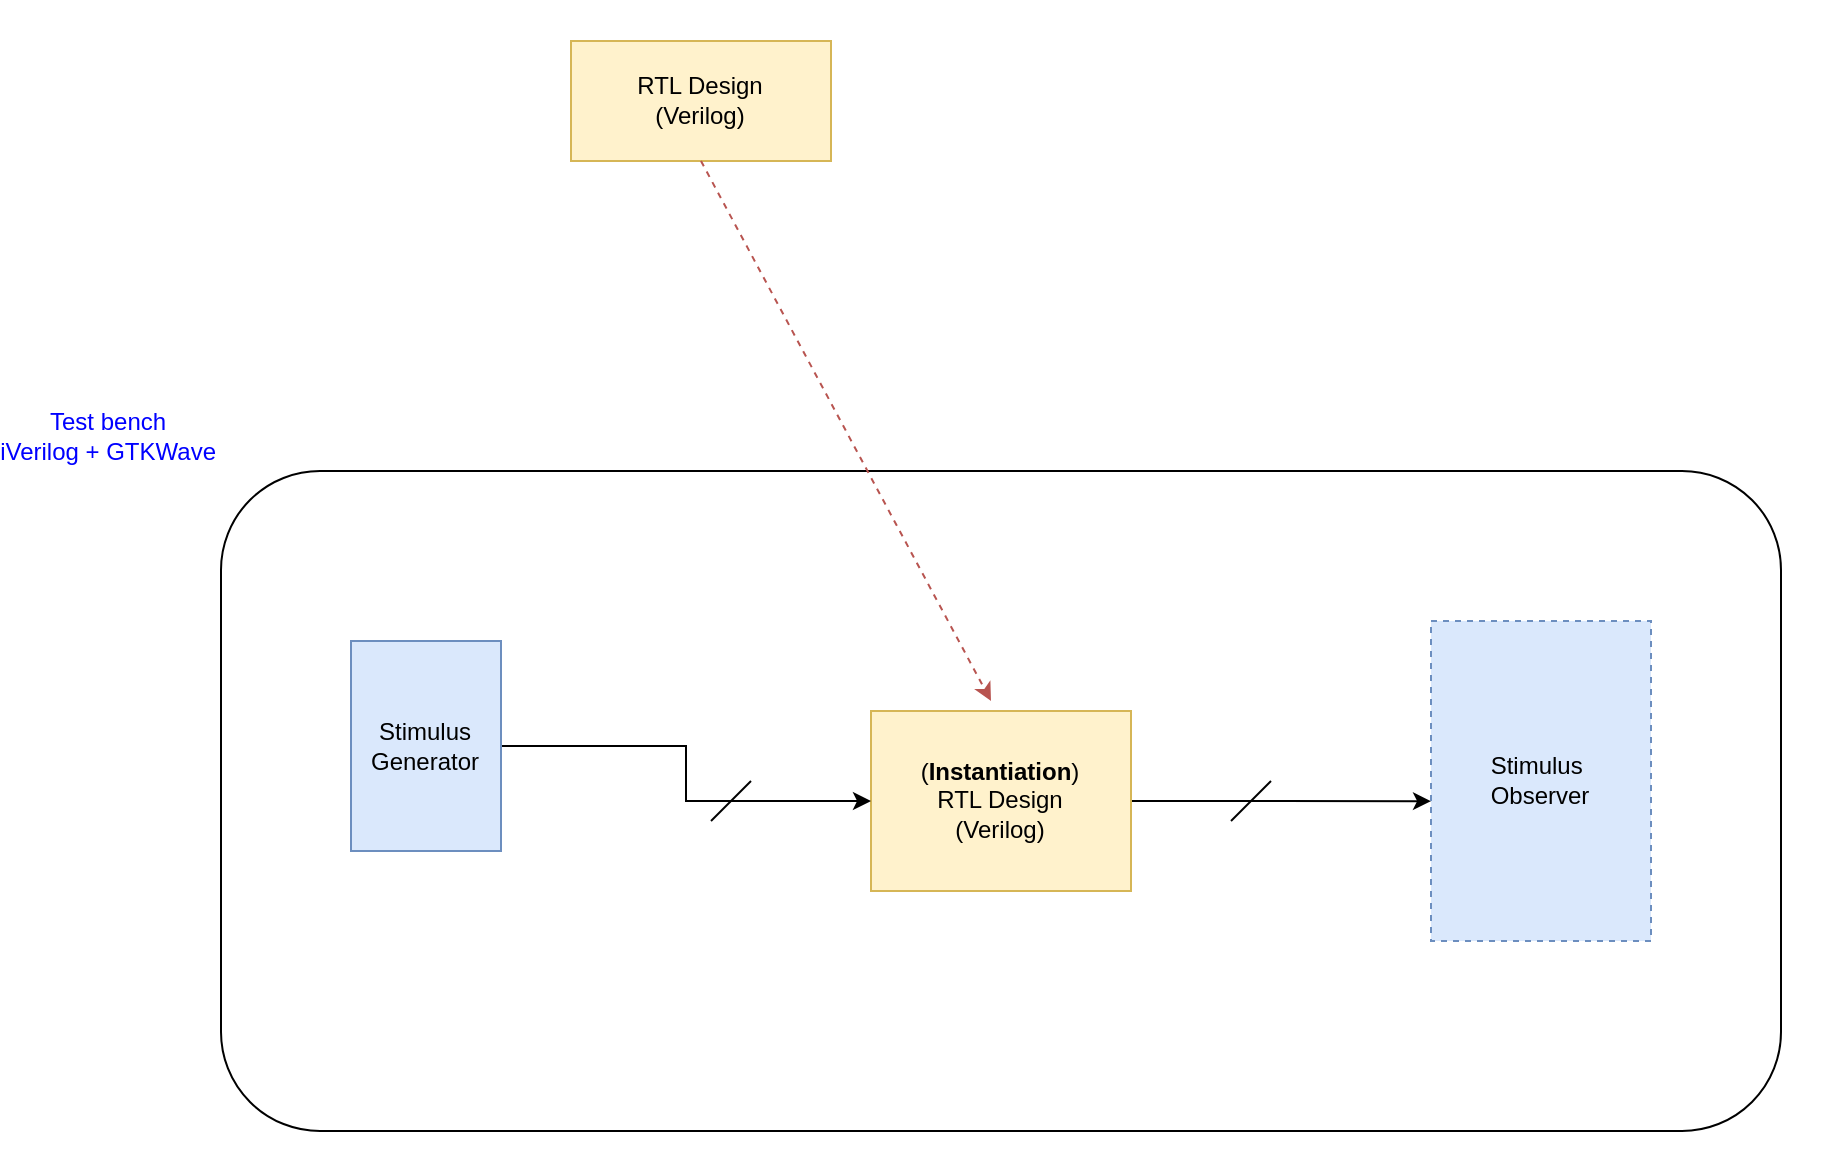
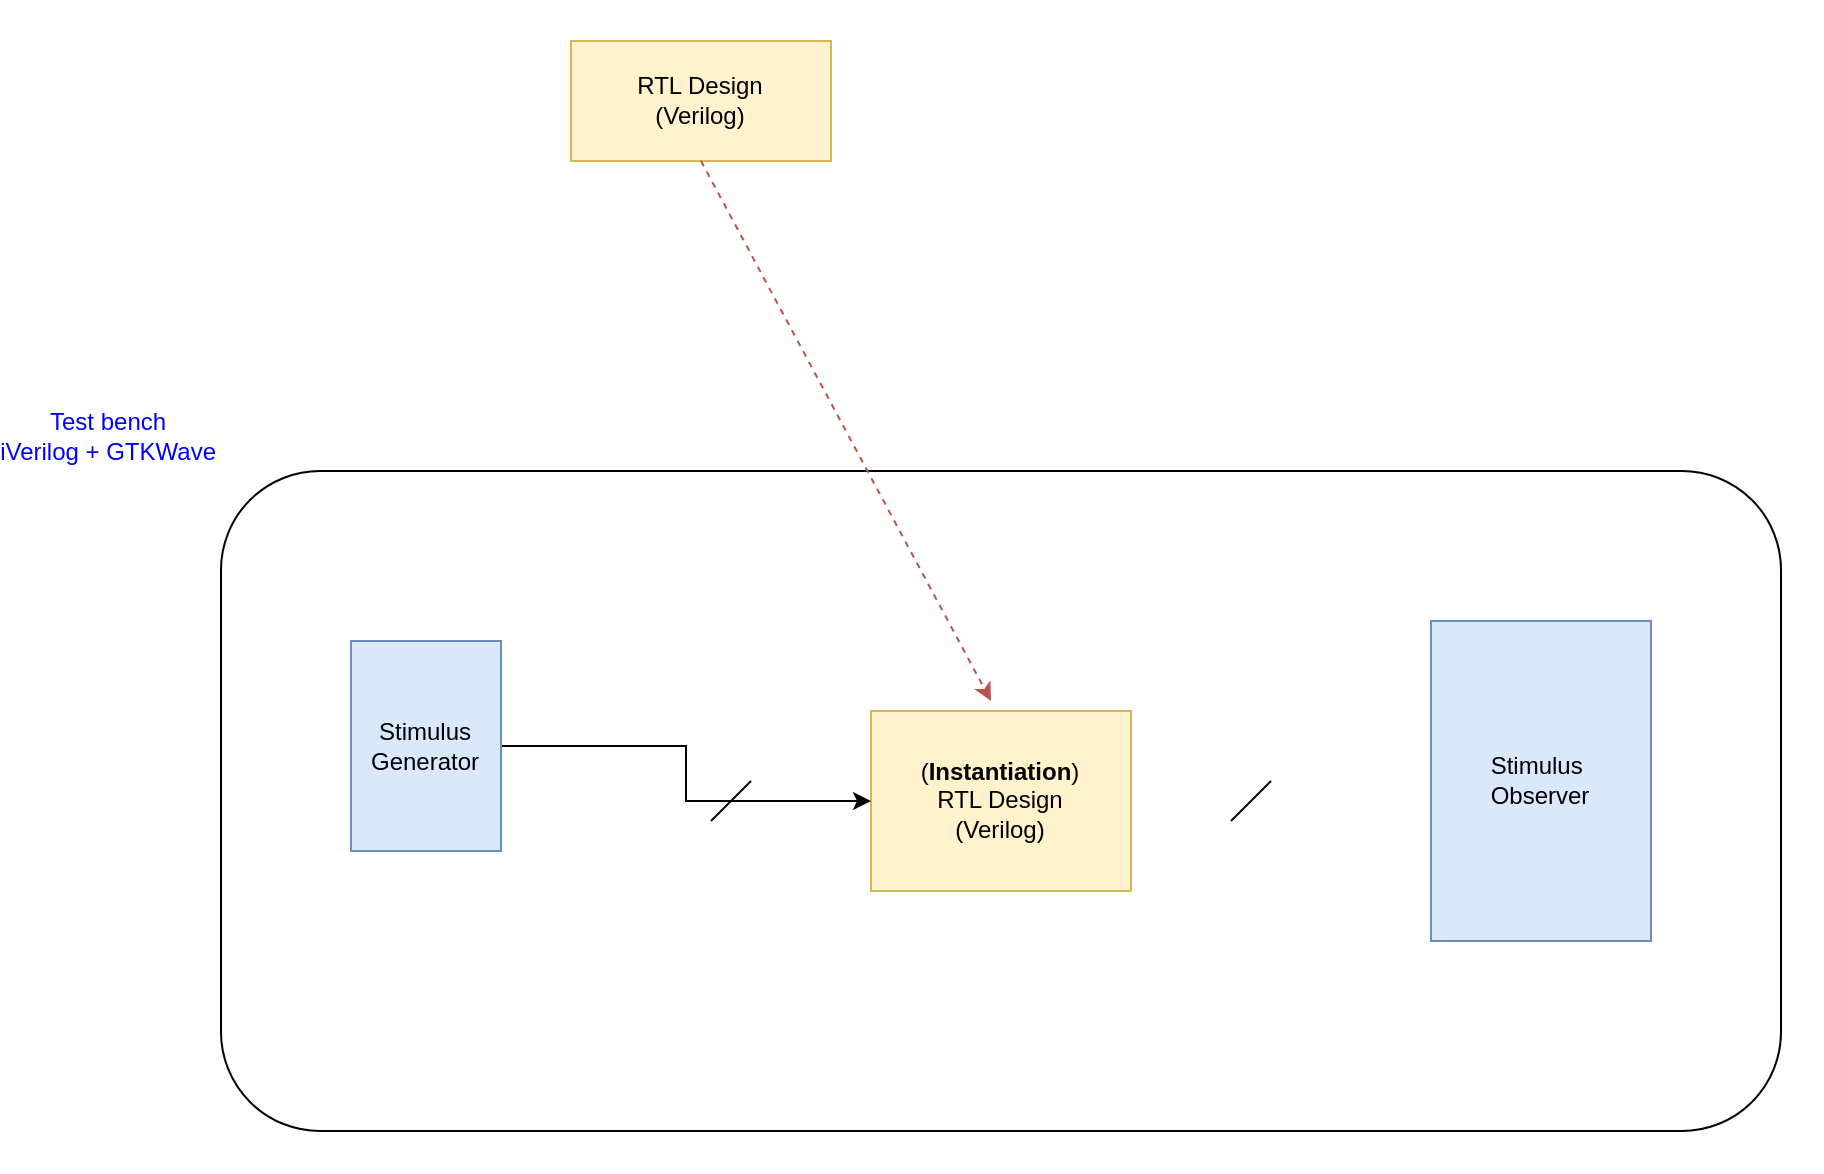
node "Stimulus Observer": style dashed -> solid
edge "(Instantiation) RTL Design (Verilog)" -> "Stimulus Observer": removed
